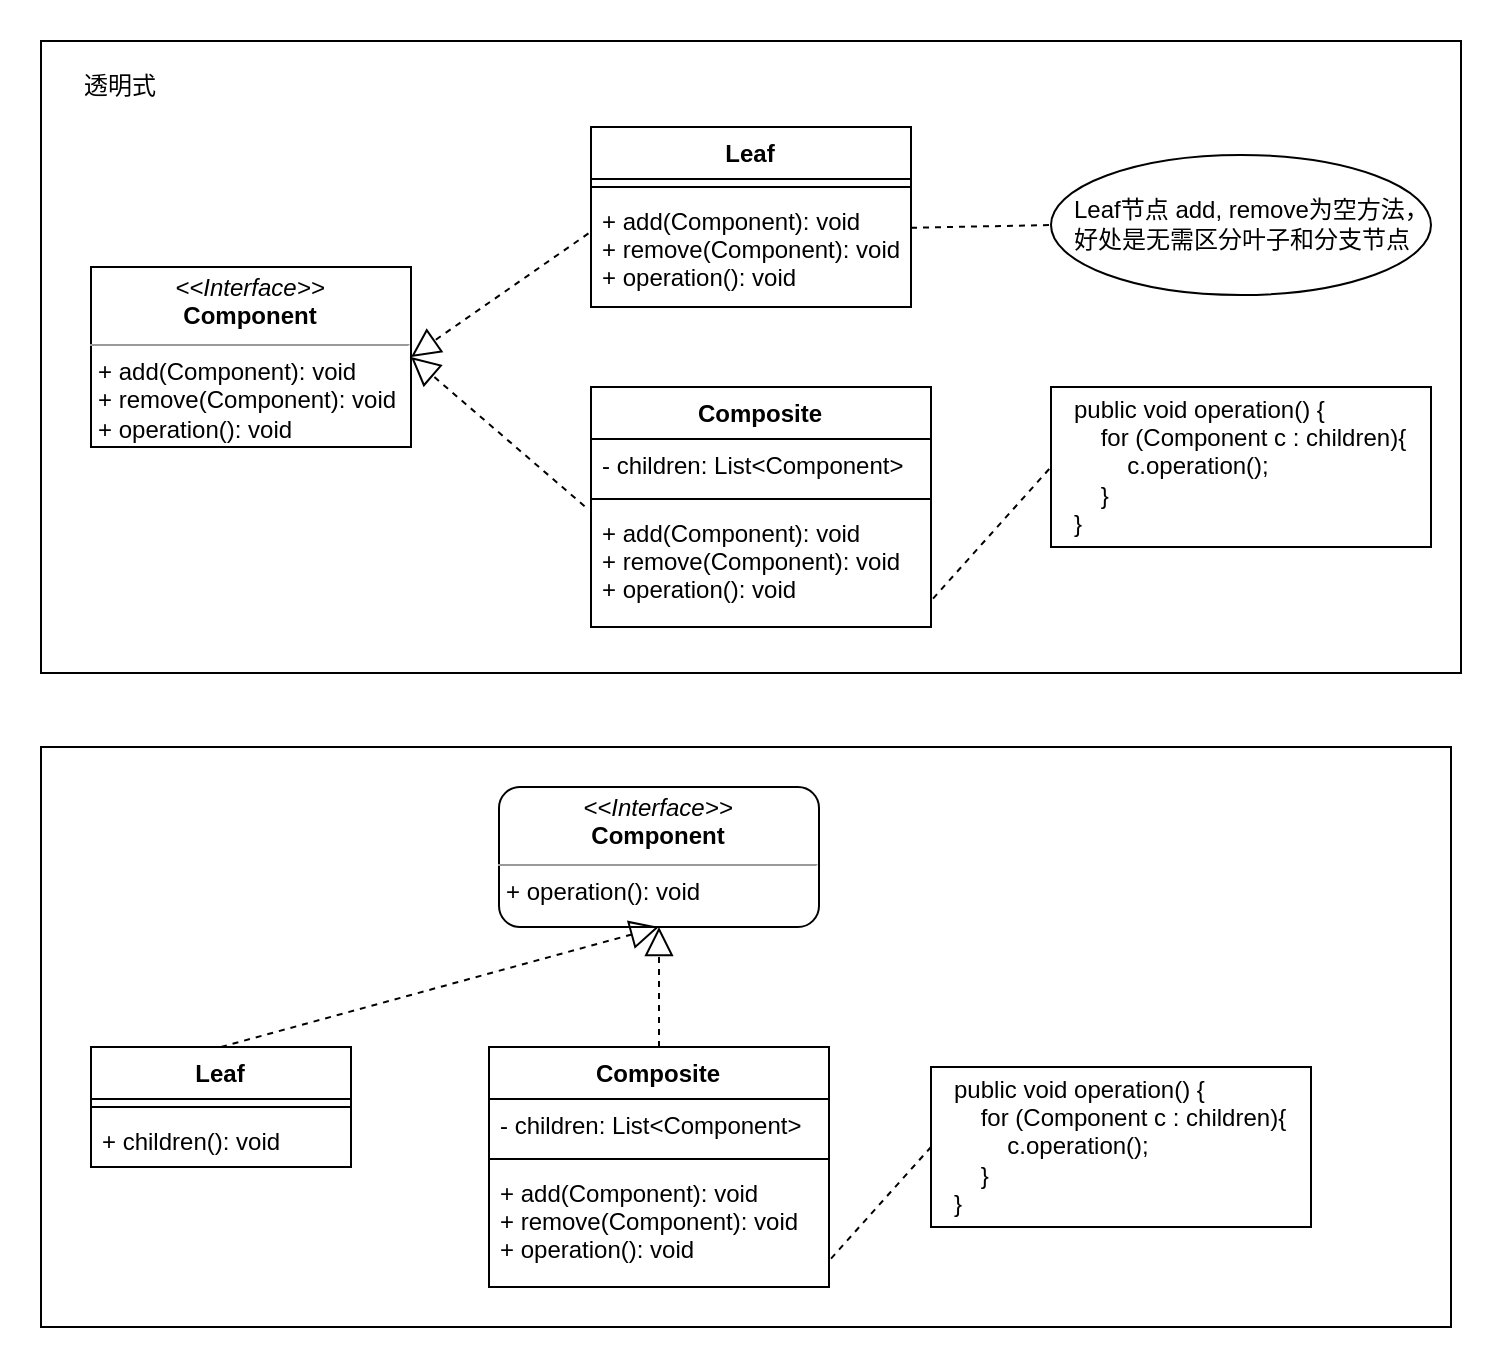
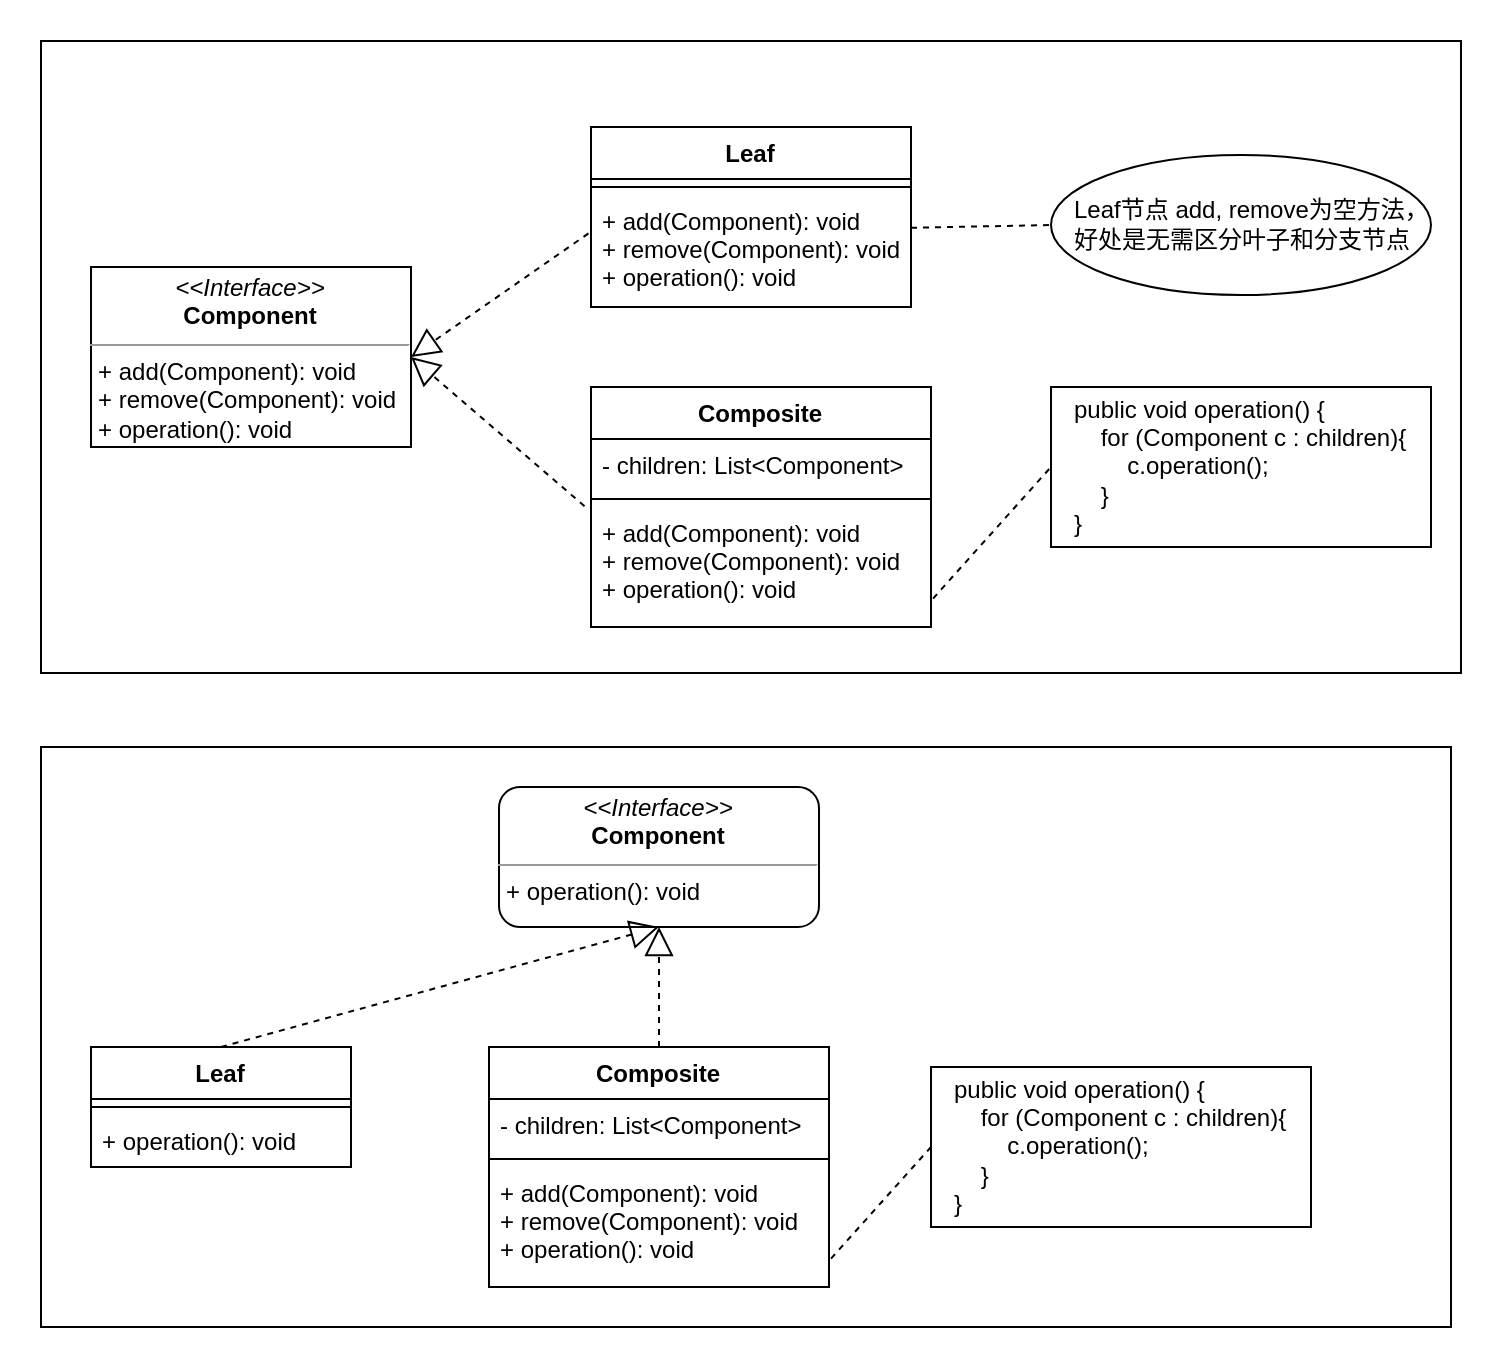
node "透明式": removed
node "+ children(): void": label "+ children(): void" -> "+ operation(): void"
